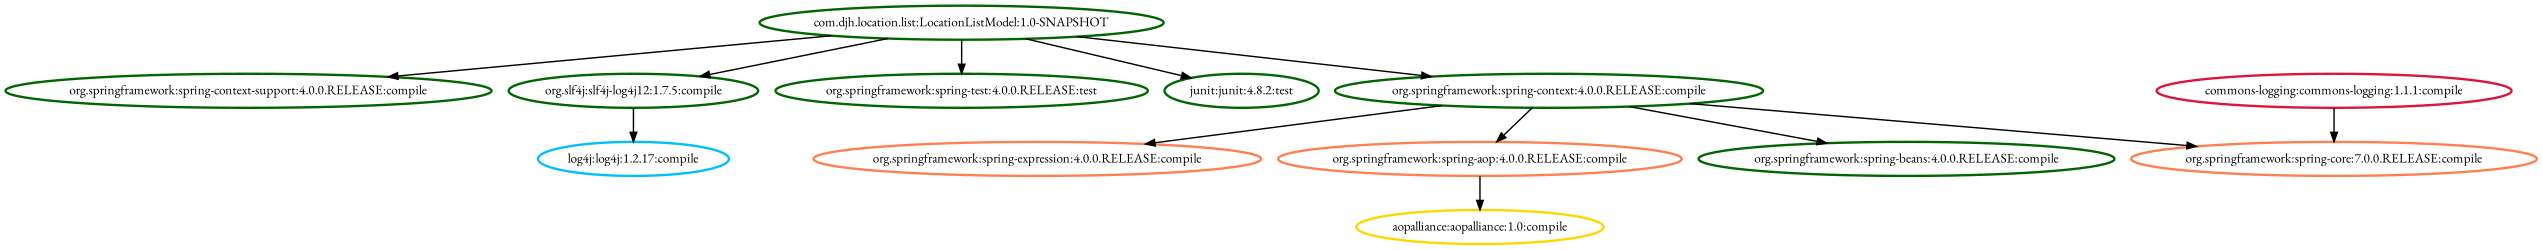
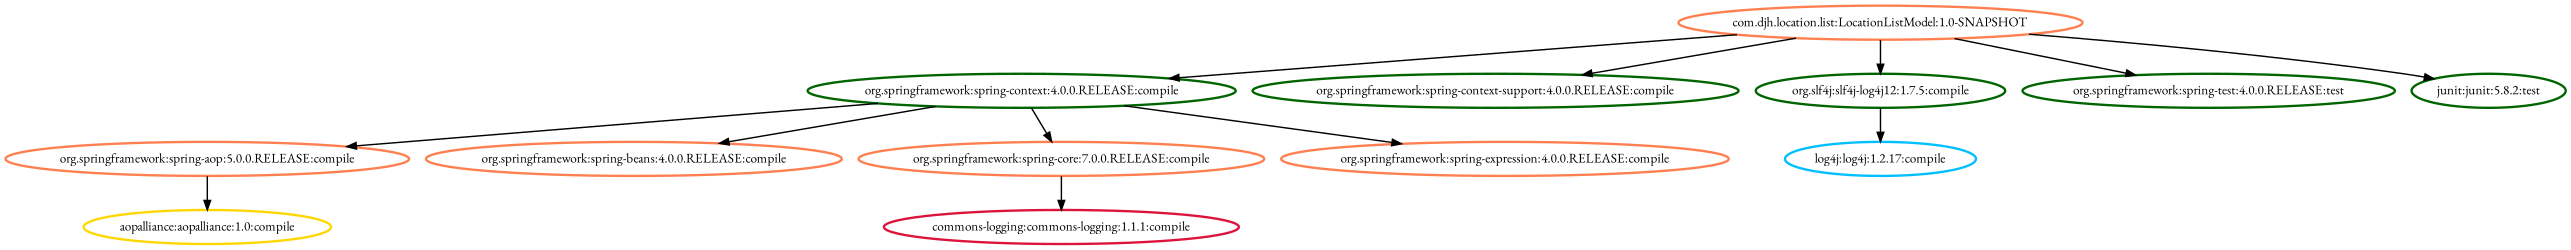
node "com.djh.location.list:LocationListModel:1.0-SNAPSHOT": color darkgreen -> coral
node "junit:junit:4.8.2:test": label "junit:junit:4.8.2:test" -> "junit:junit:5.8.2:test"
edge "commons-logging:commons-logging:1.1.1:compile" -> "org.springframework:spring-core:7.0.0.RELEASE:compile": reversed
node "org.springframework:spring-aop:4.0.0.RELEASE:compile": label "org.springframework:spring-aop:4.0.0.RELEASE:compile" -> "org.springframework:spring-aop:5.0.0.RELEASE:compile"
node "org.springframework:spring-beans:4.0.0.RELEASE:compile": color darkgreen -> coral
